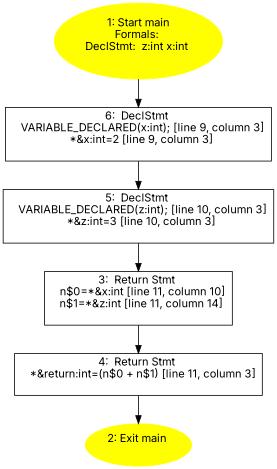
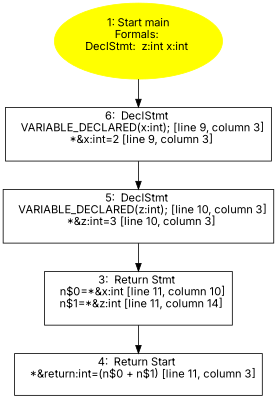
node "4:  Return Stmt *&return:int=(n$0 + n$1) [line 11, column 3]": label "4:  Return Stmt *&return:int=(n$0 + n$1) [line 11, column 3]" -> "4:  Return Start *&return:int=(n$0 + n$1) [line 11, column 3]"
node "2: Exit main": removed
